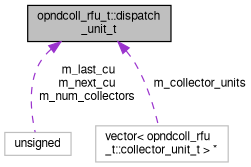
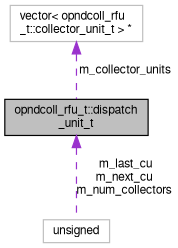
edge "vector< opndcoll_rfu _t::collector_unit_t > *" -> "opndcoll_rfu_t::dispatch _unit_t": reversed
